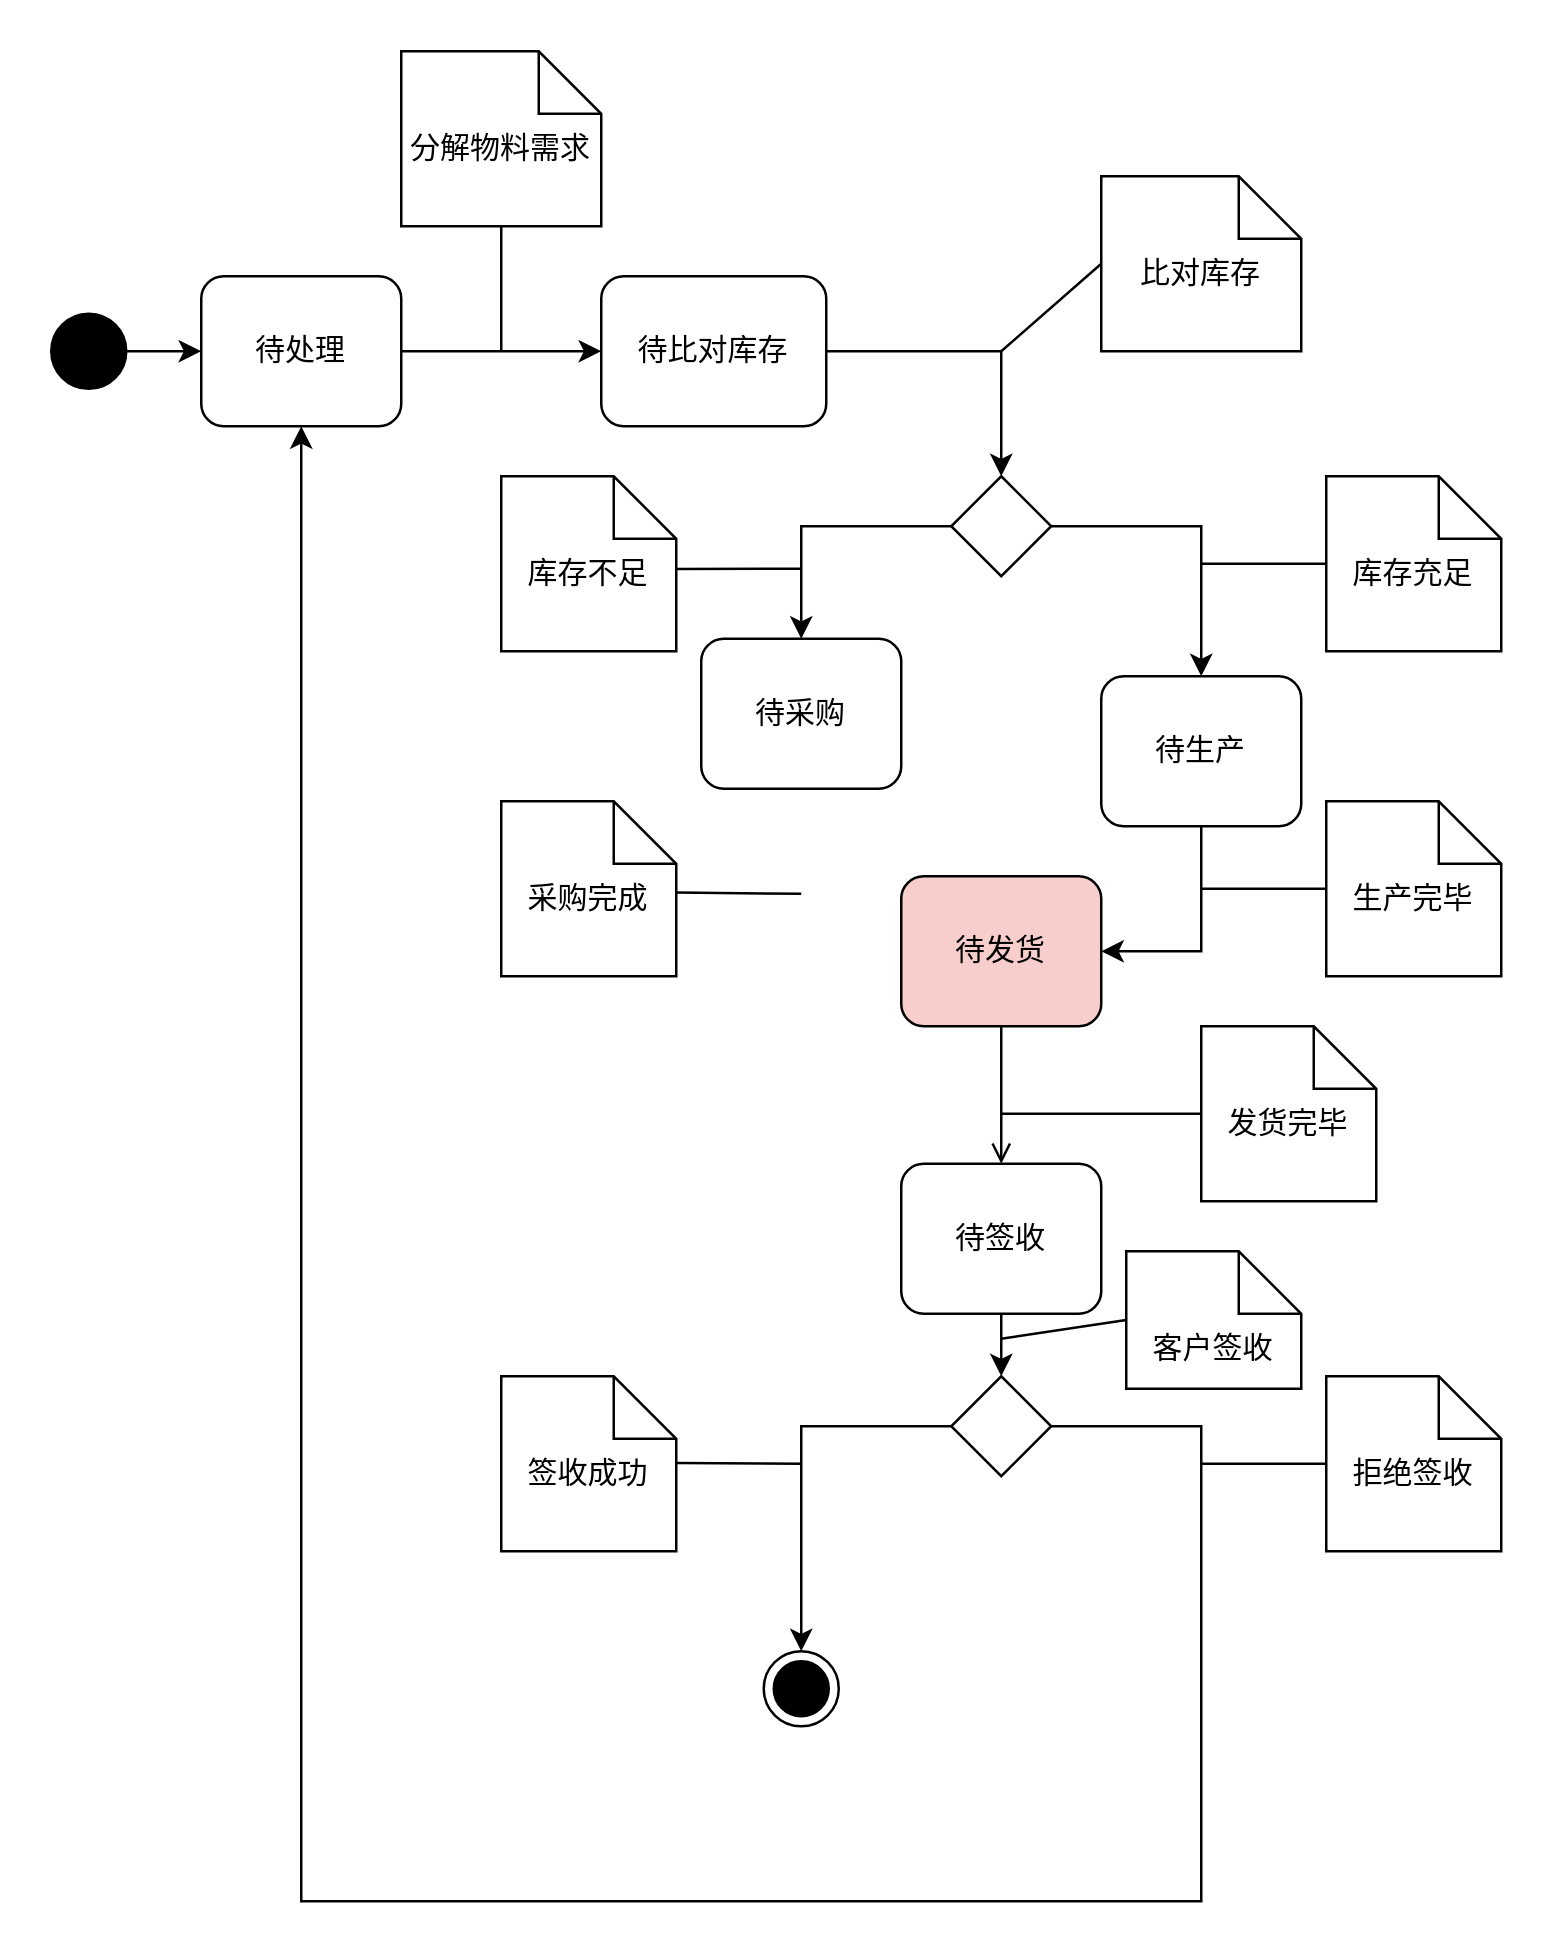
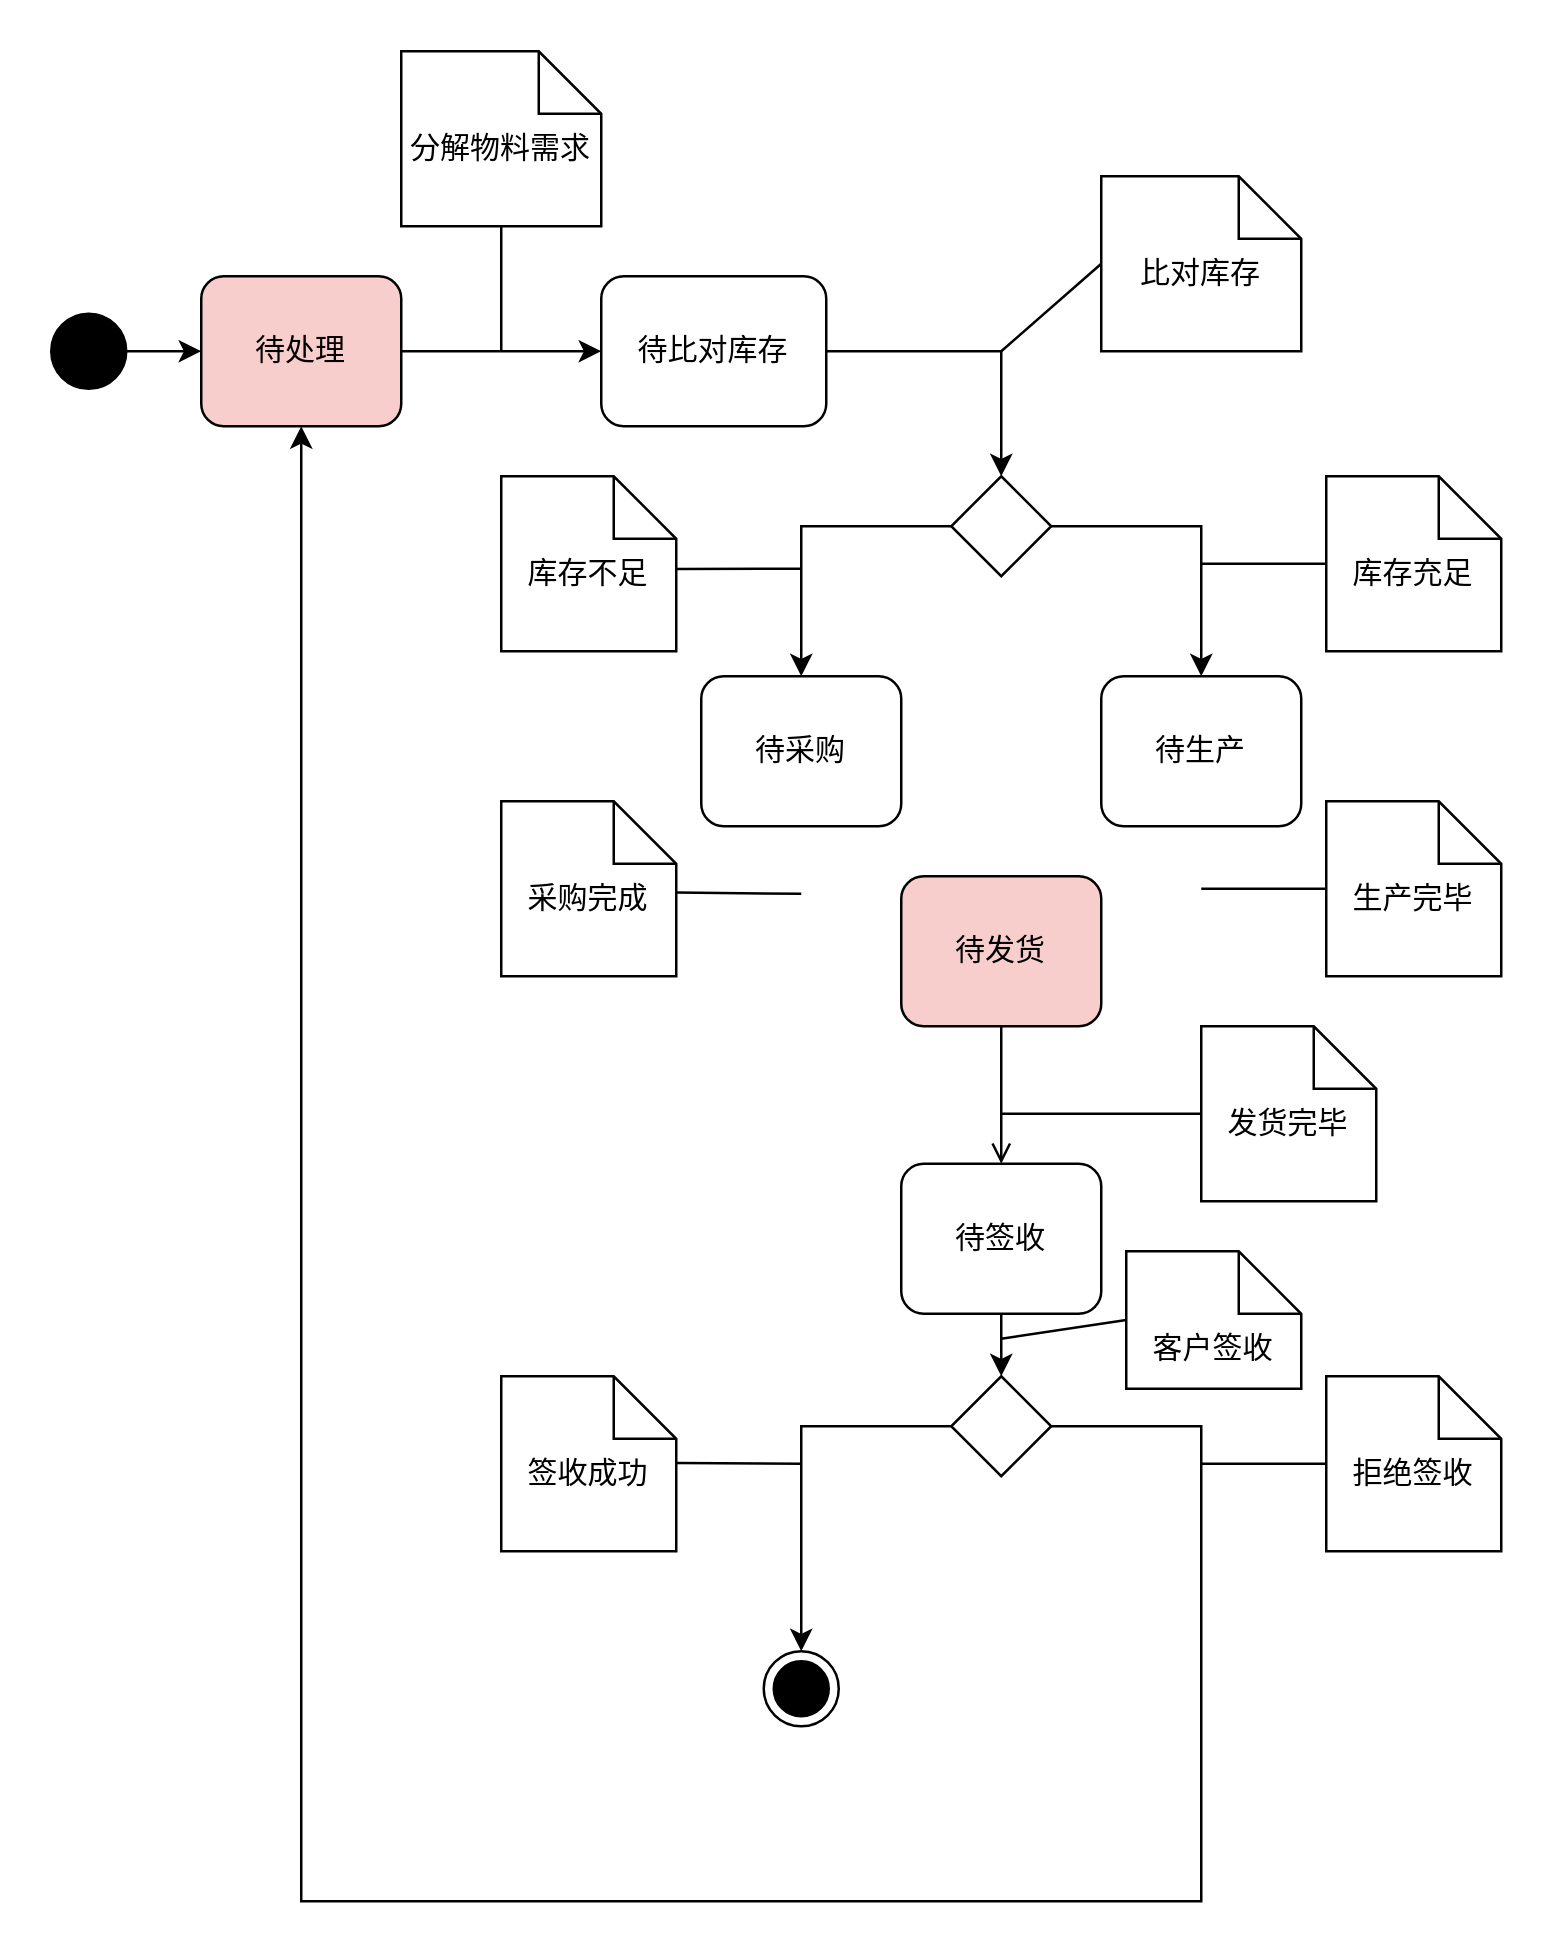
node "待处理": fillcolor #ffffff -> #f8cecc
node "待采购": moved (801, 714) -> (801, 751)
edge "待生产" -> "待发货": removed
